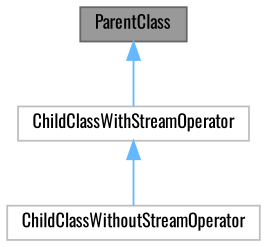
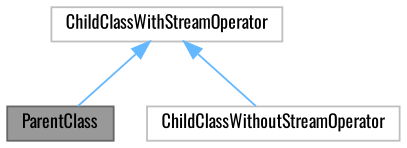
edge "ChildClassWithStreamOperator" -> "ParentClass": reversed
